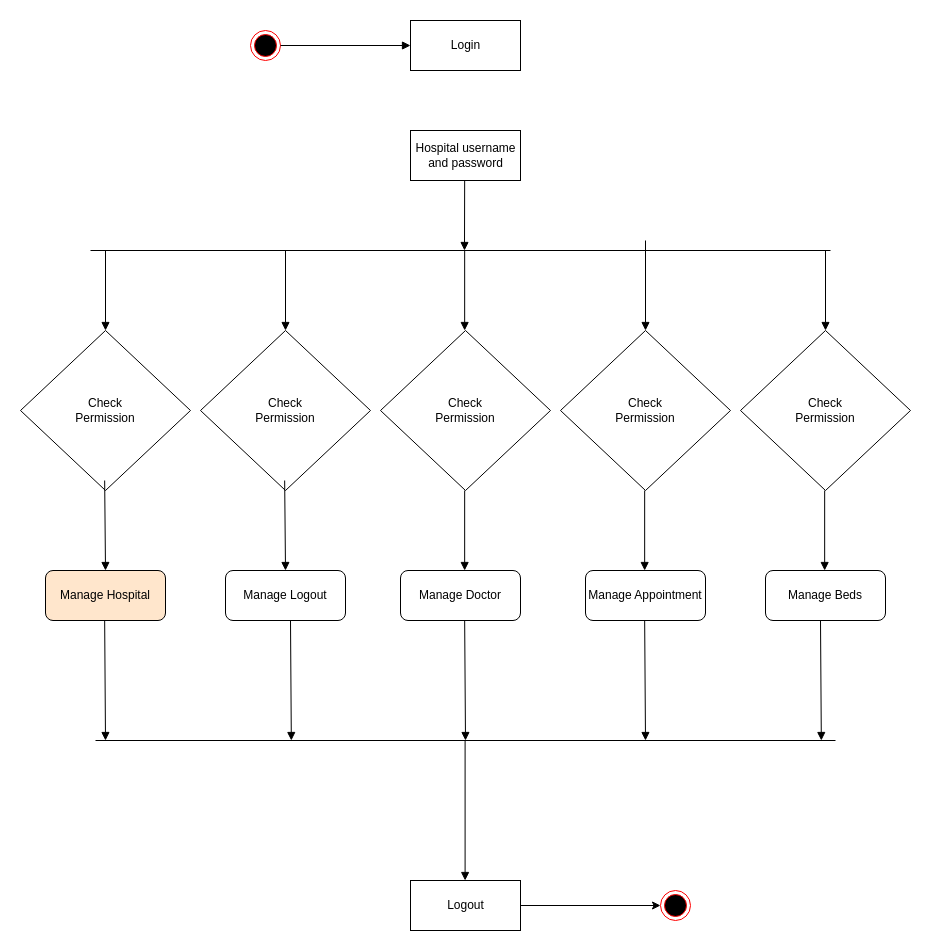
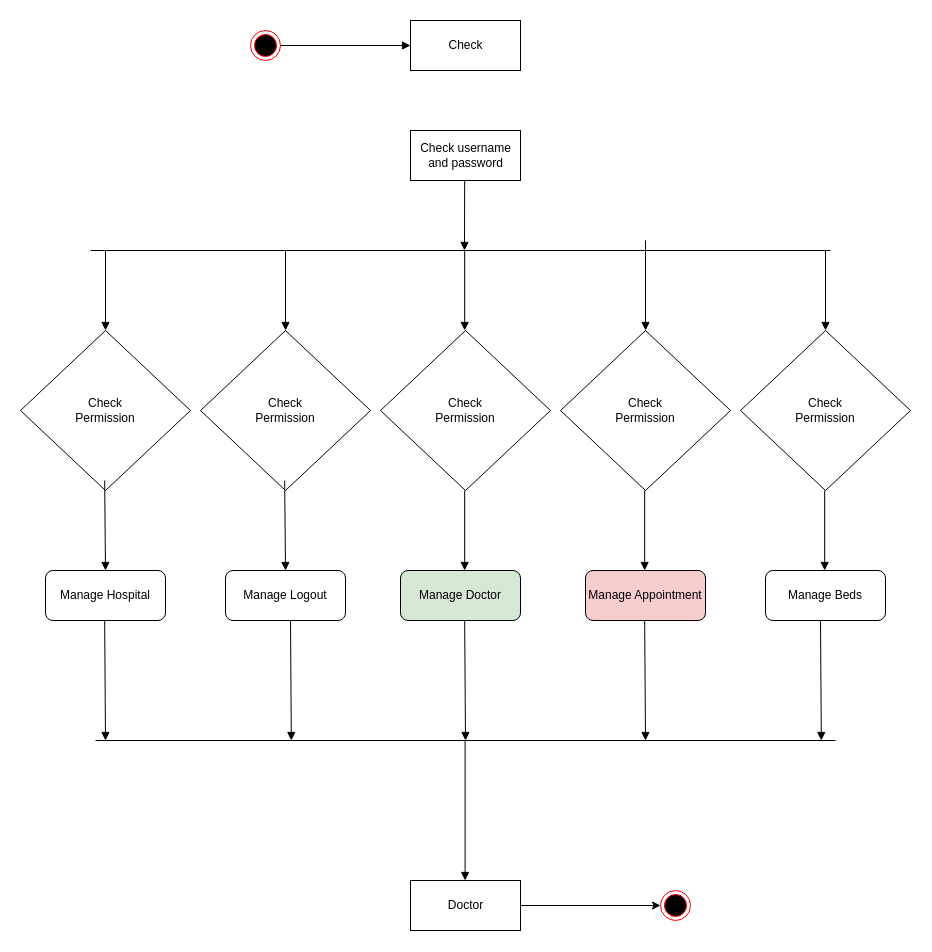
node "Login": label "Login" -> "Check"
node "Hospital username and password": label "Hospital username and password" -> "Check username and password"
node "Manage Hospital": fillcolor #ffe6cc -> #ffffff
node "Manage Doctor": fillcolor #ffffff -> #d5e8d4
node "Manage Appointment": fillcolor #ffffff -> #f8cecc
node "Logout": label "Logout" -> "Doctor"
